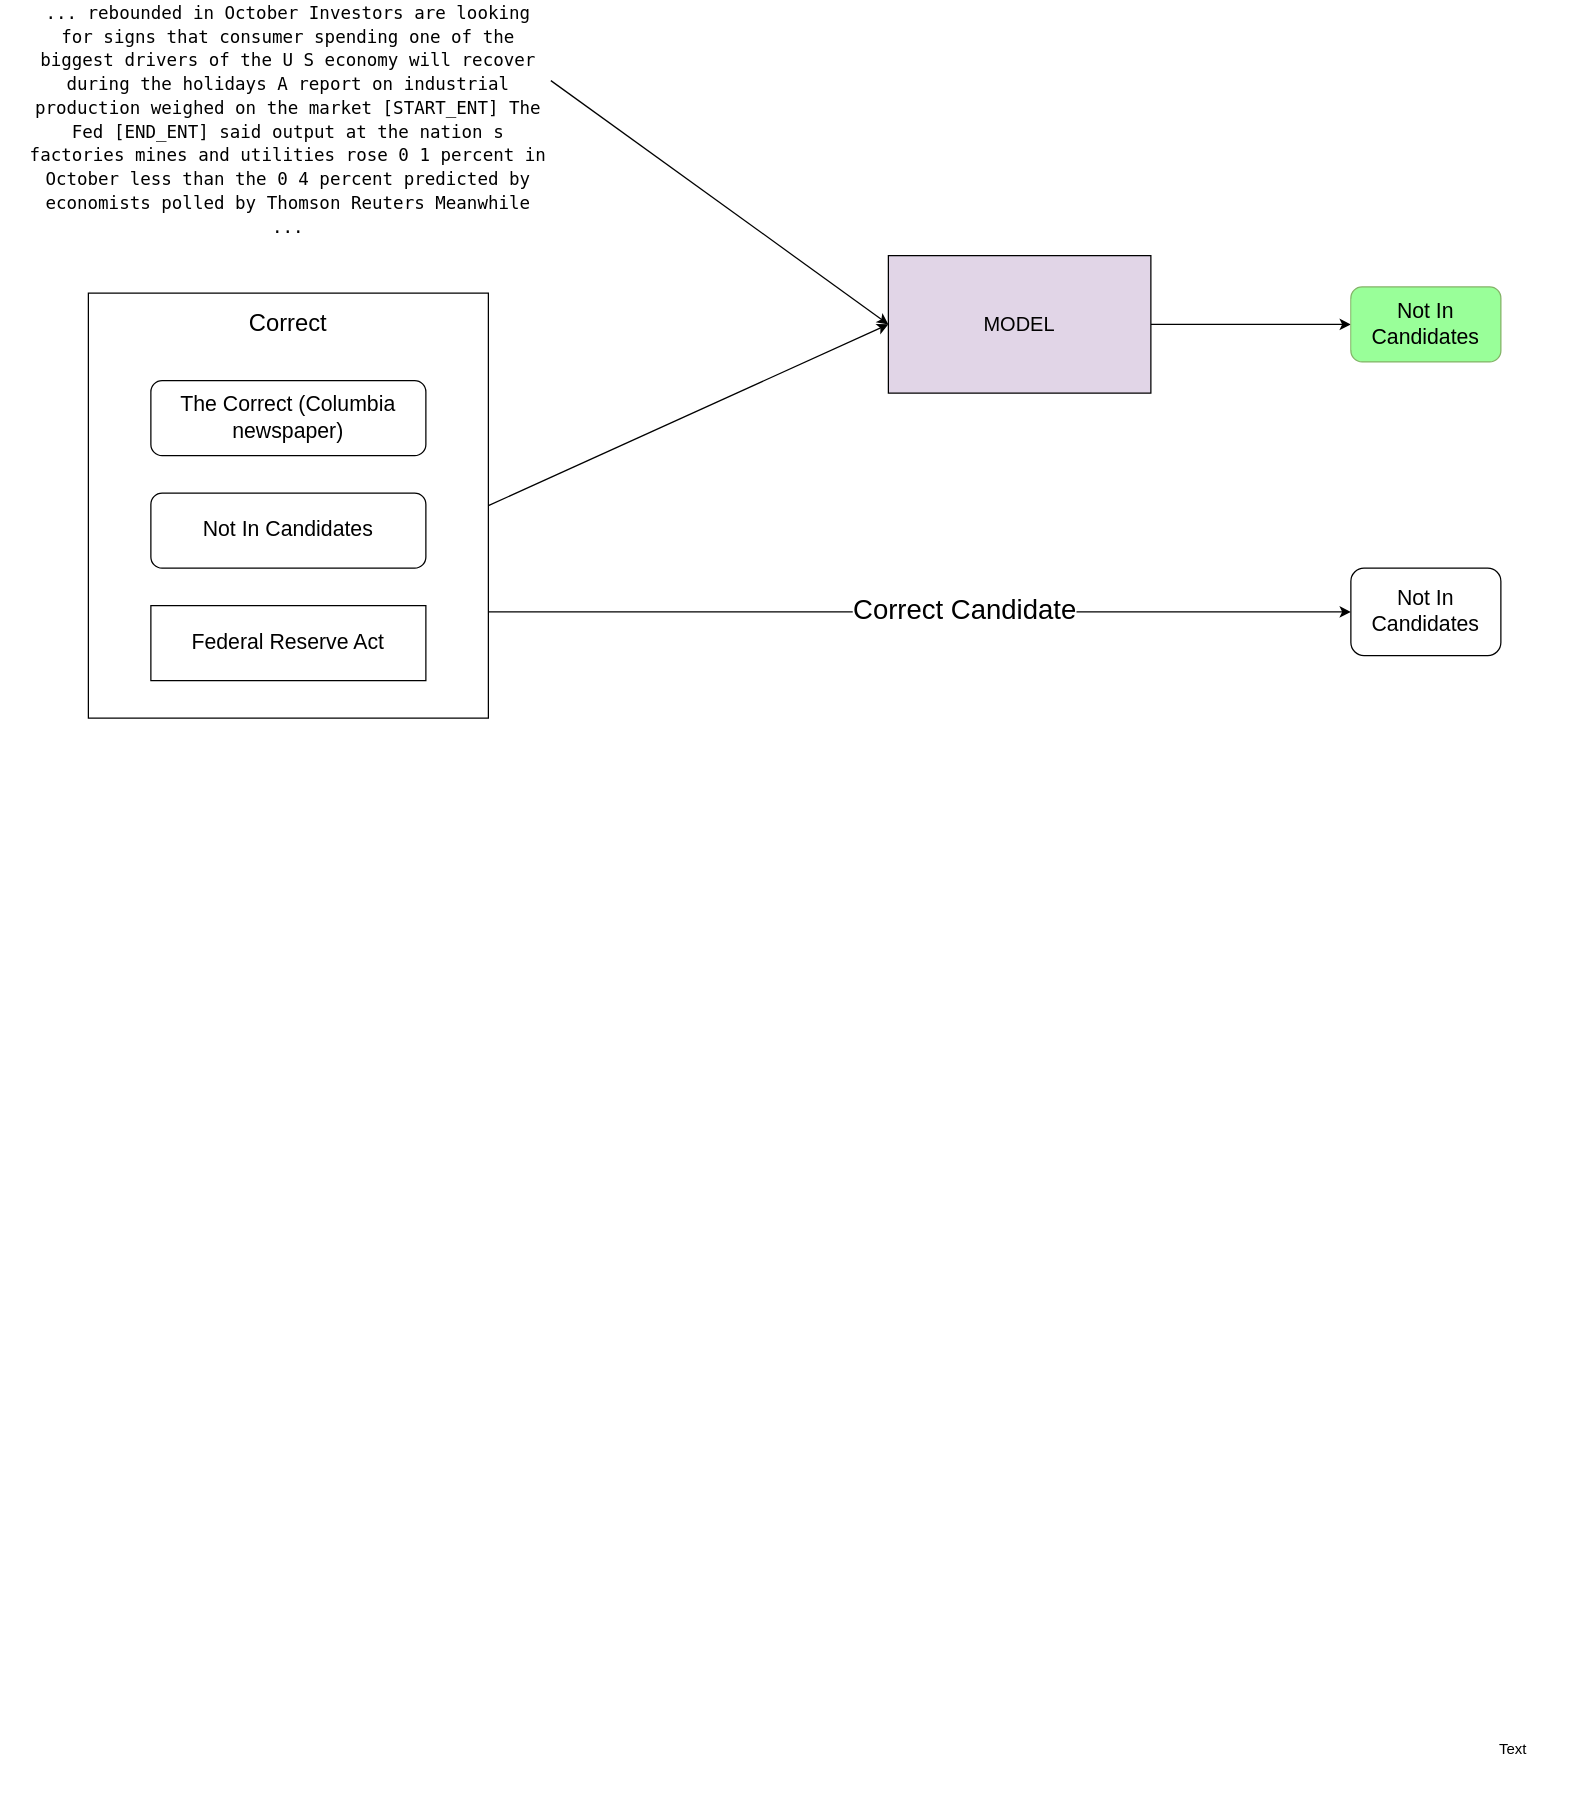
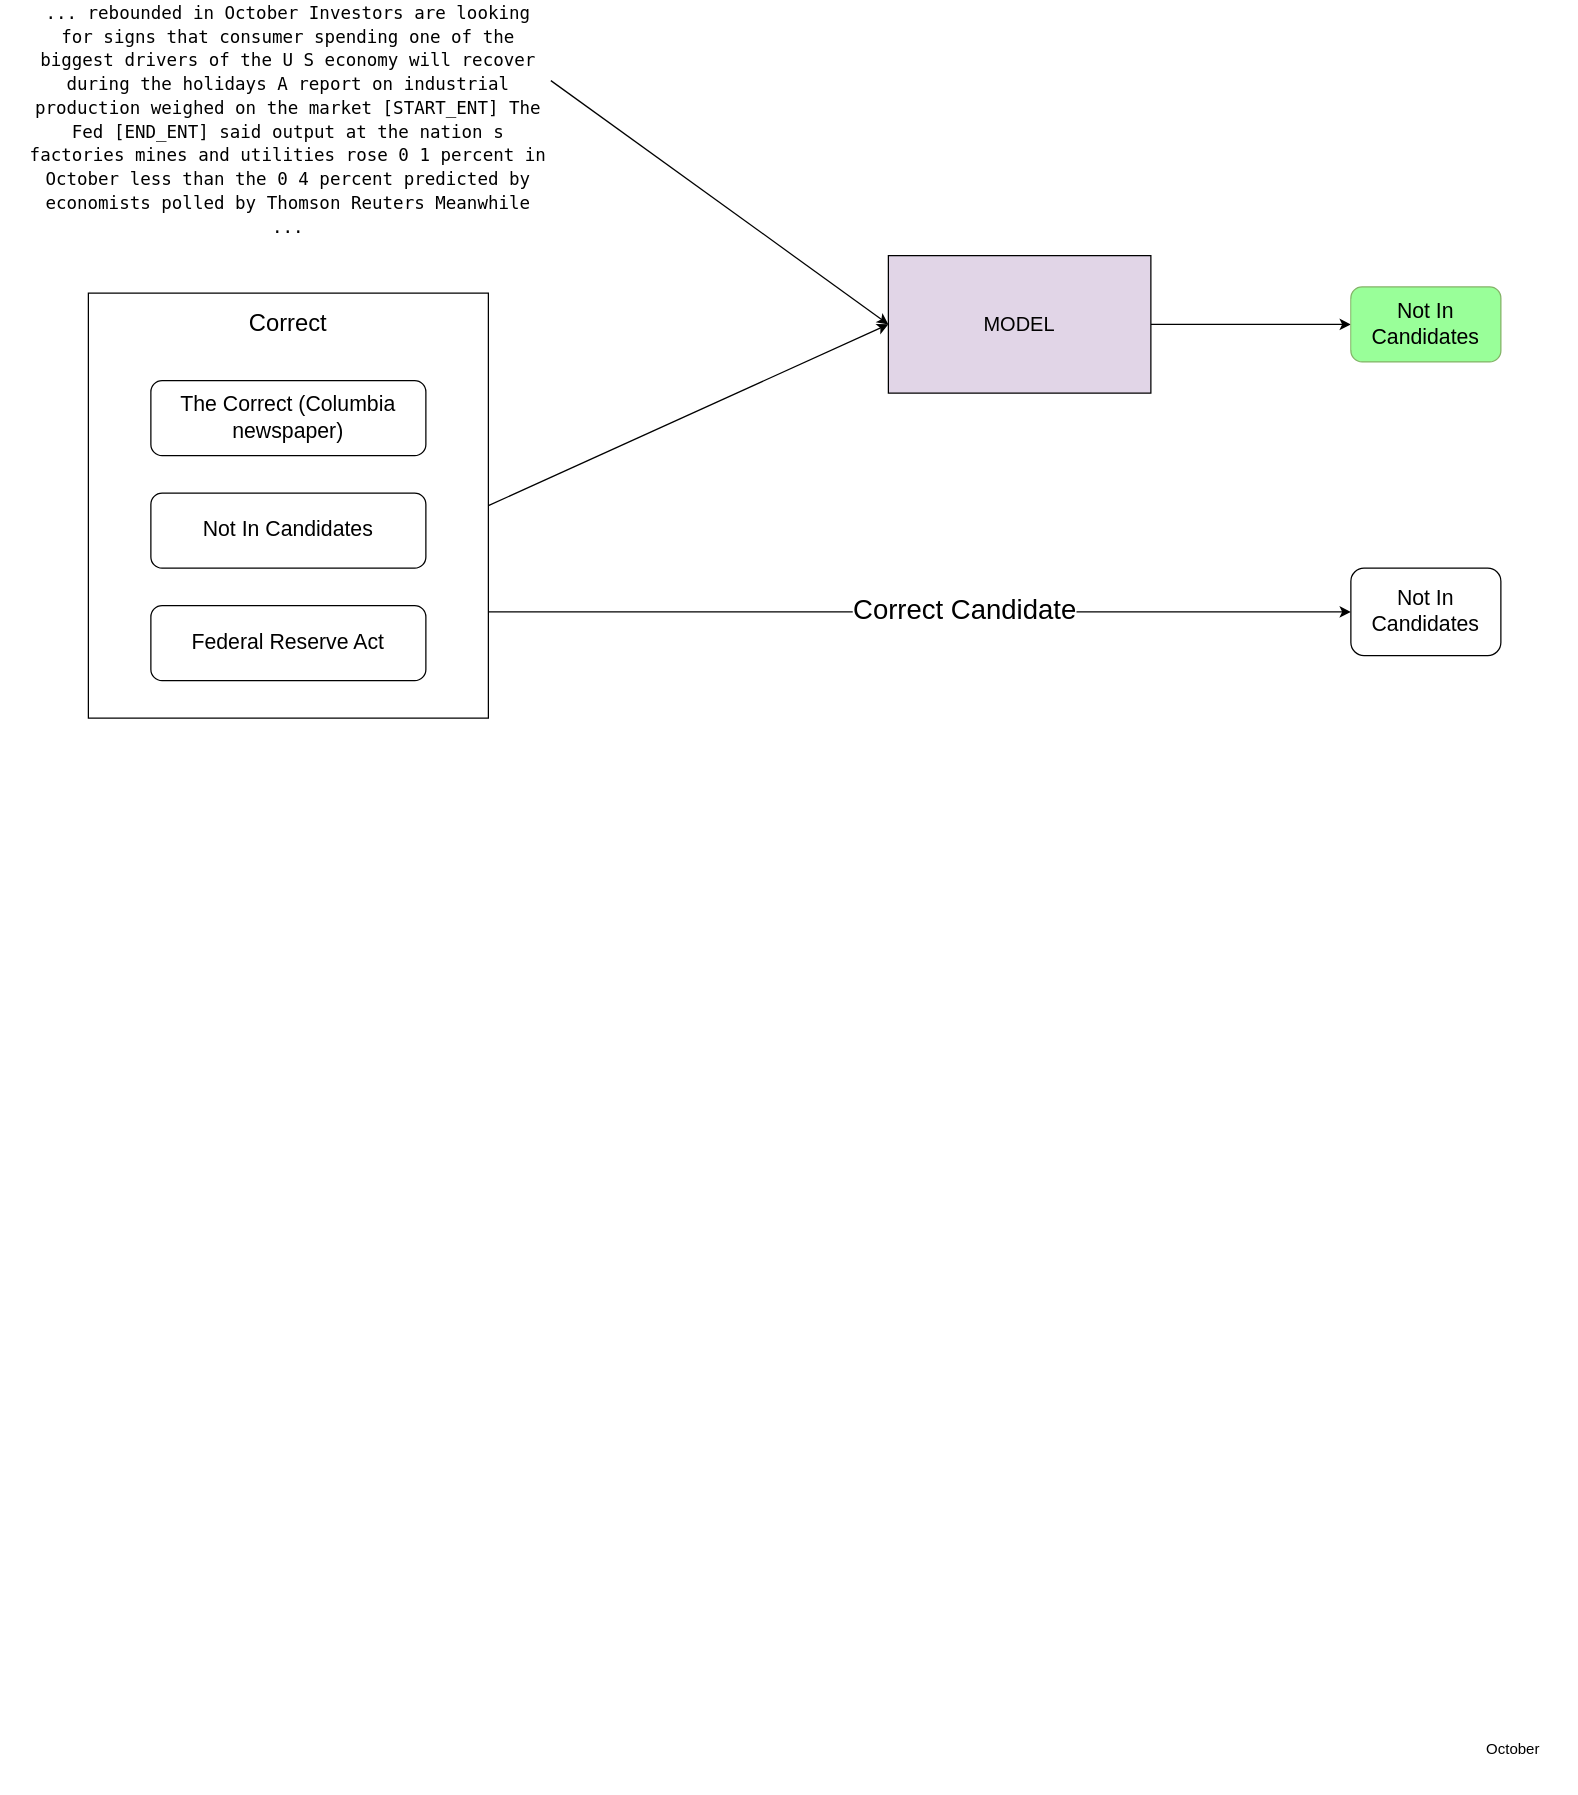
node "Federal Reserve Act": shape rectangle -> rounded rectangle
node "Text": label "Text" -> "October"
